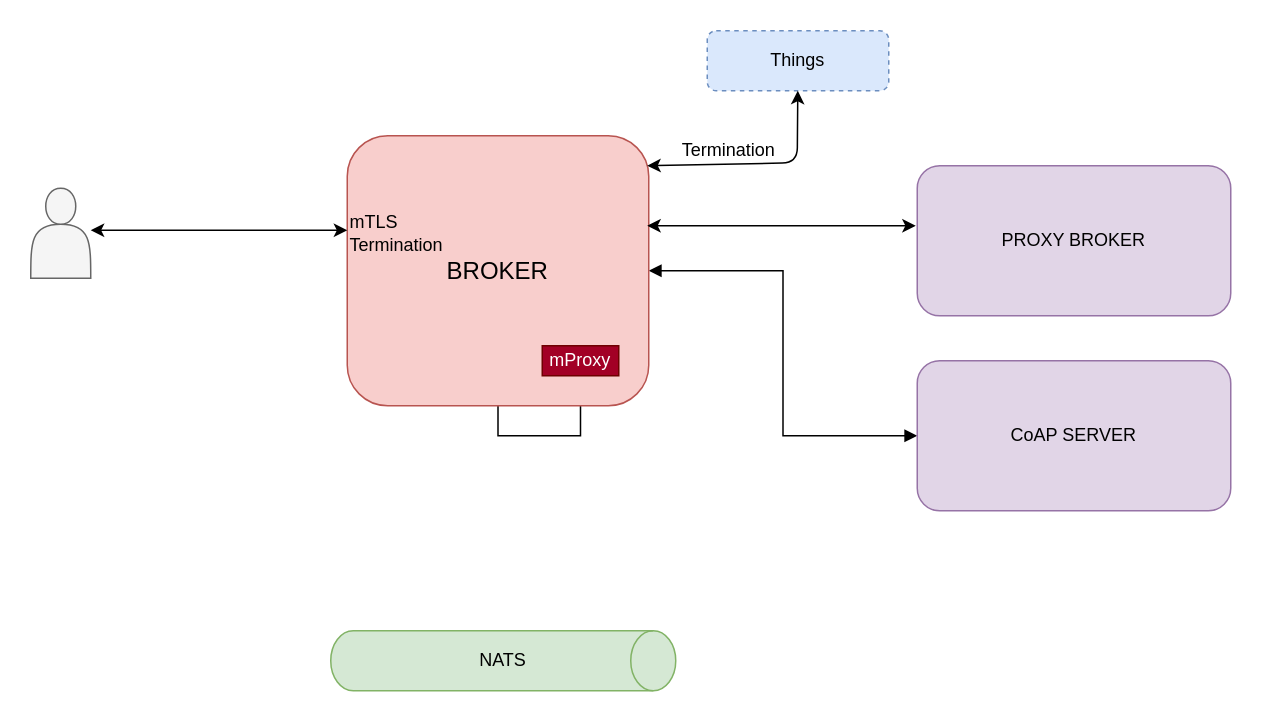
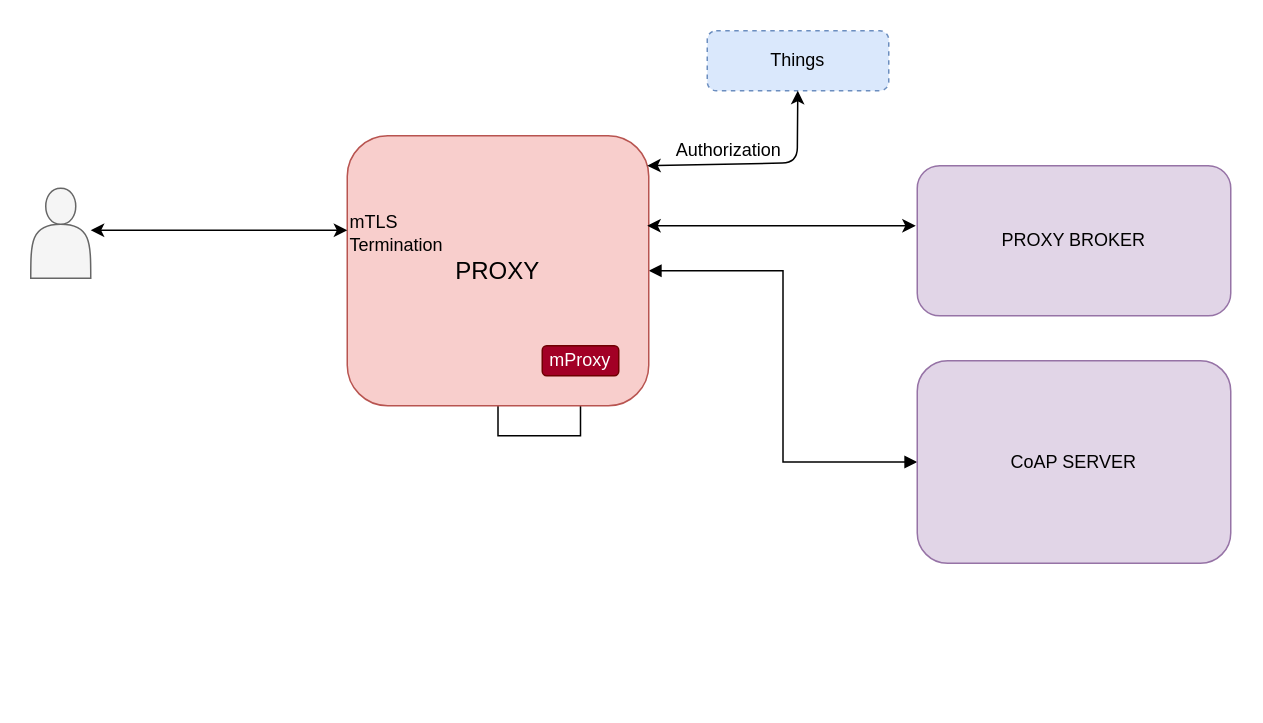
node "Termination": label "Termination" -> "Authorization"
node "BROKER": label "BROKER" -> "PROXY"
node "mProxy": shape rectangle -> rounded rectangle
node "CoAP SERVER": size 314x150 -> 314x203
node "NATS": removed
